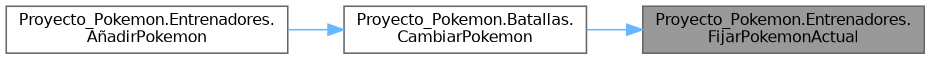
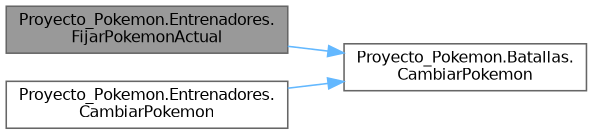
node "Proyecto_Pokemon.Entrenadores. AñadirPokemon": label "Proyecto_Pokemon.Entrenadores. AñadirPokemon" -> "Proyecto_Pokemon.Entrenadores. CambiarPokemon"
edge "Proyecto_Pokemon.Batallas. CambiarPokemon" -> "Proyecto_Pokemon.Entrenadores. FijarPokemonActual": reversed
